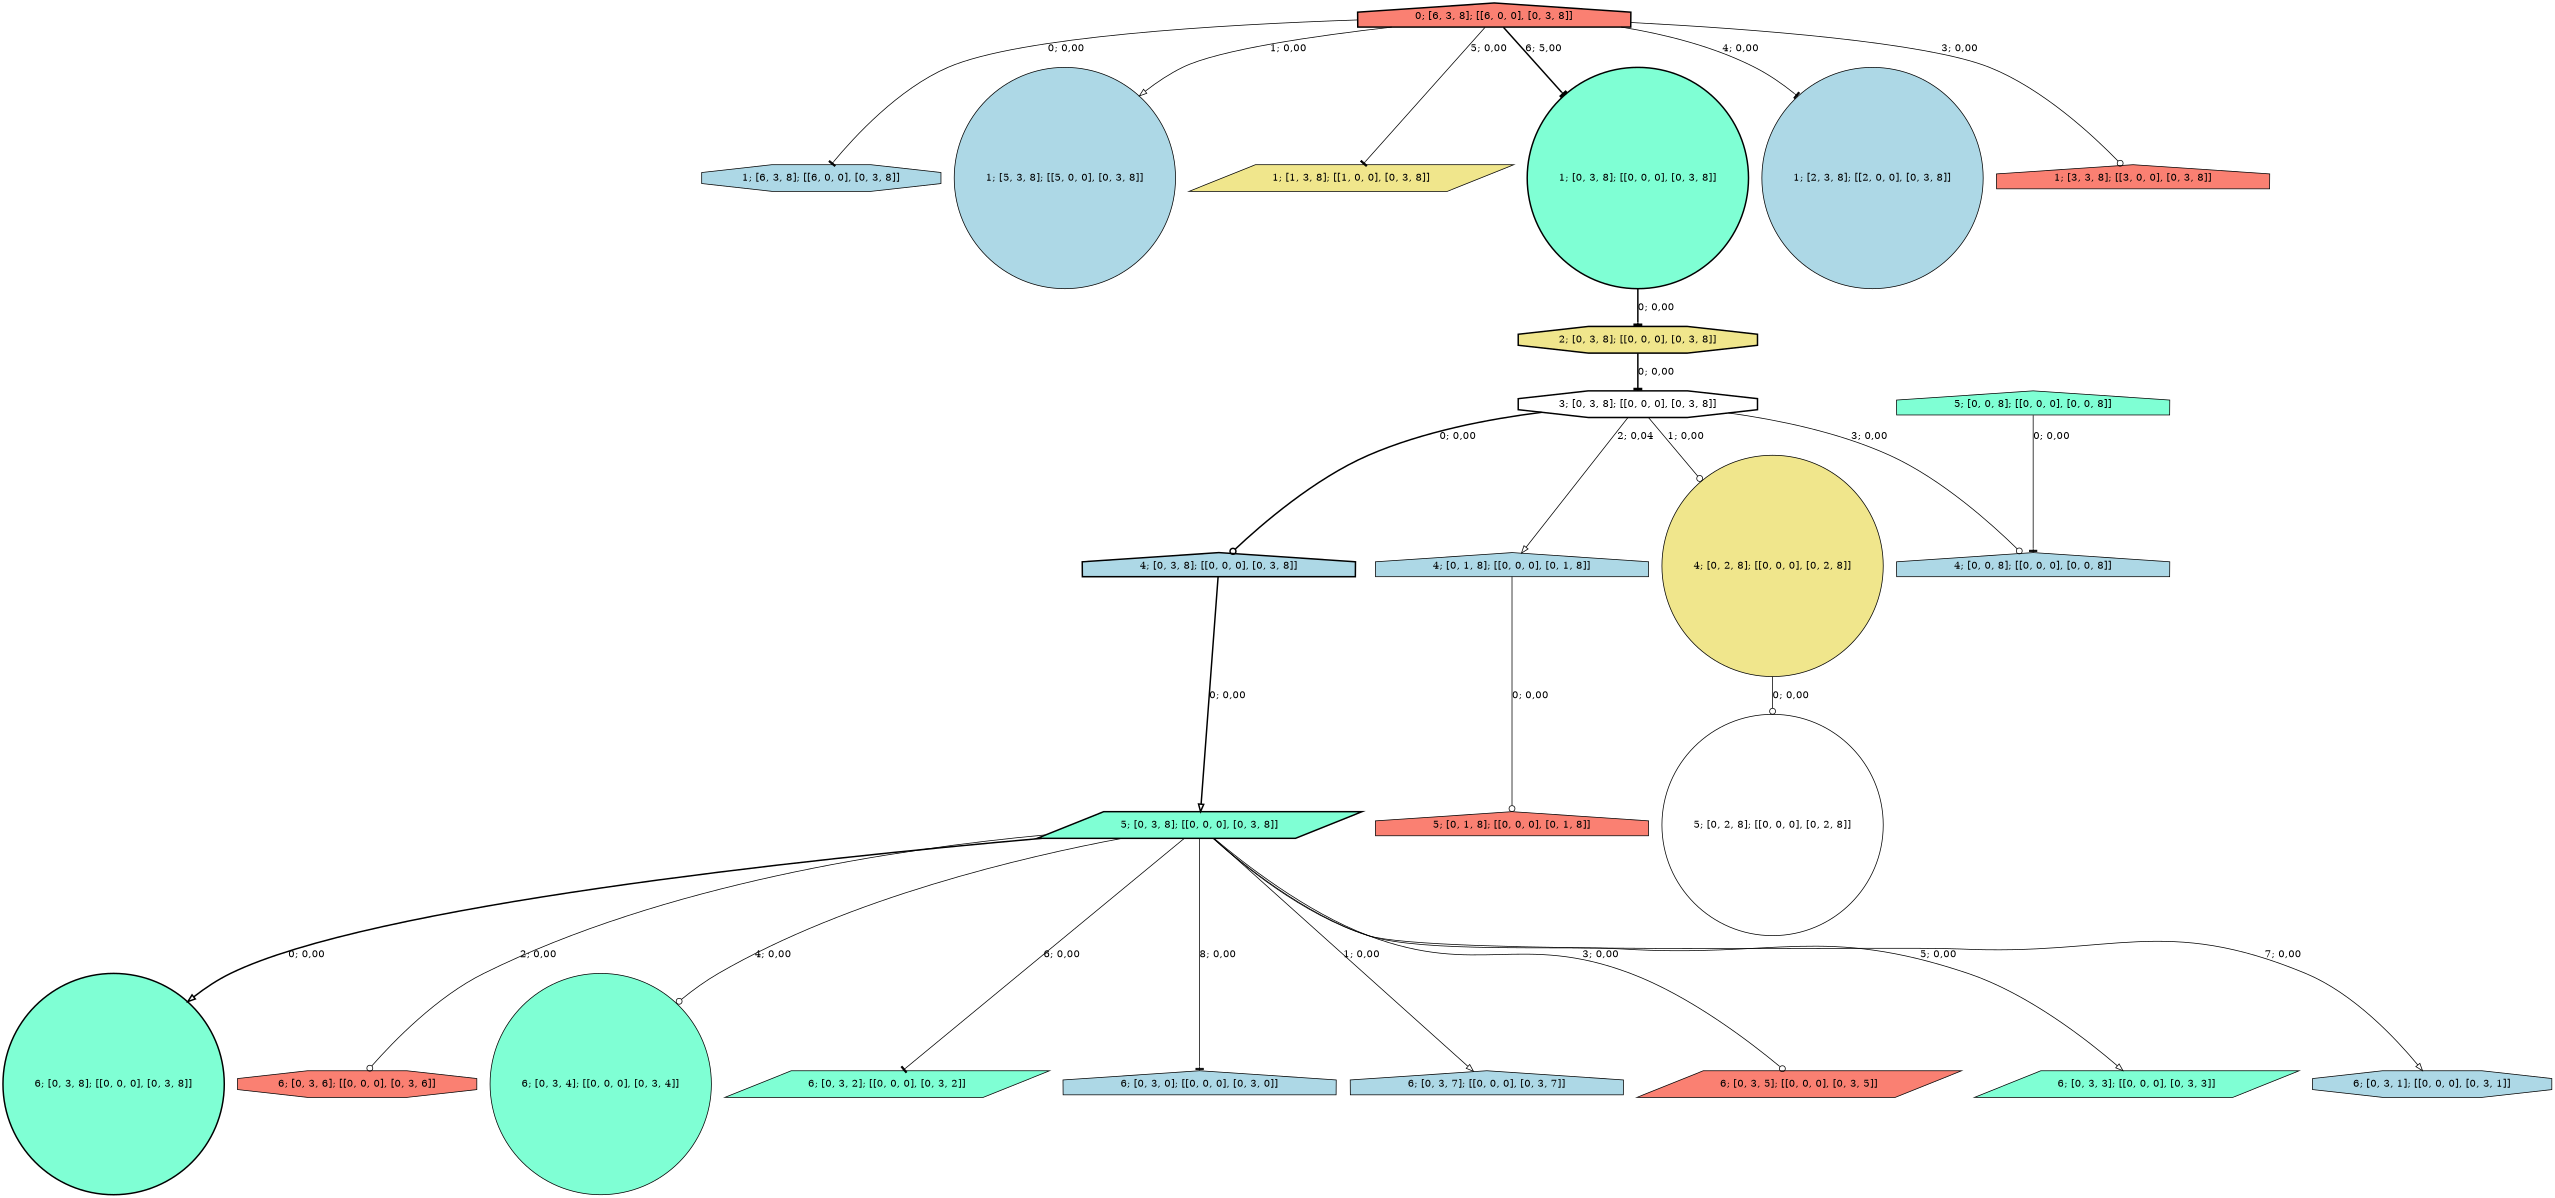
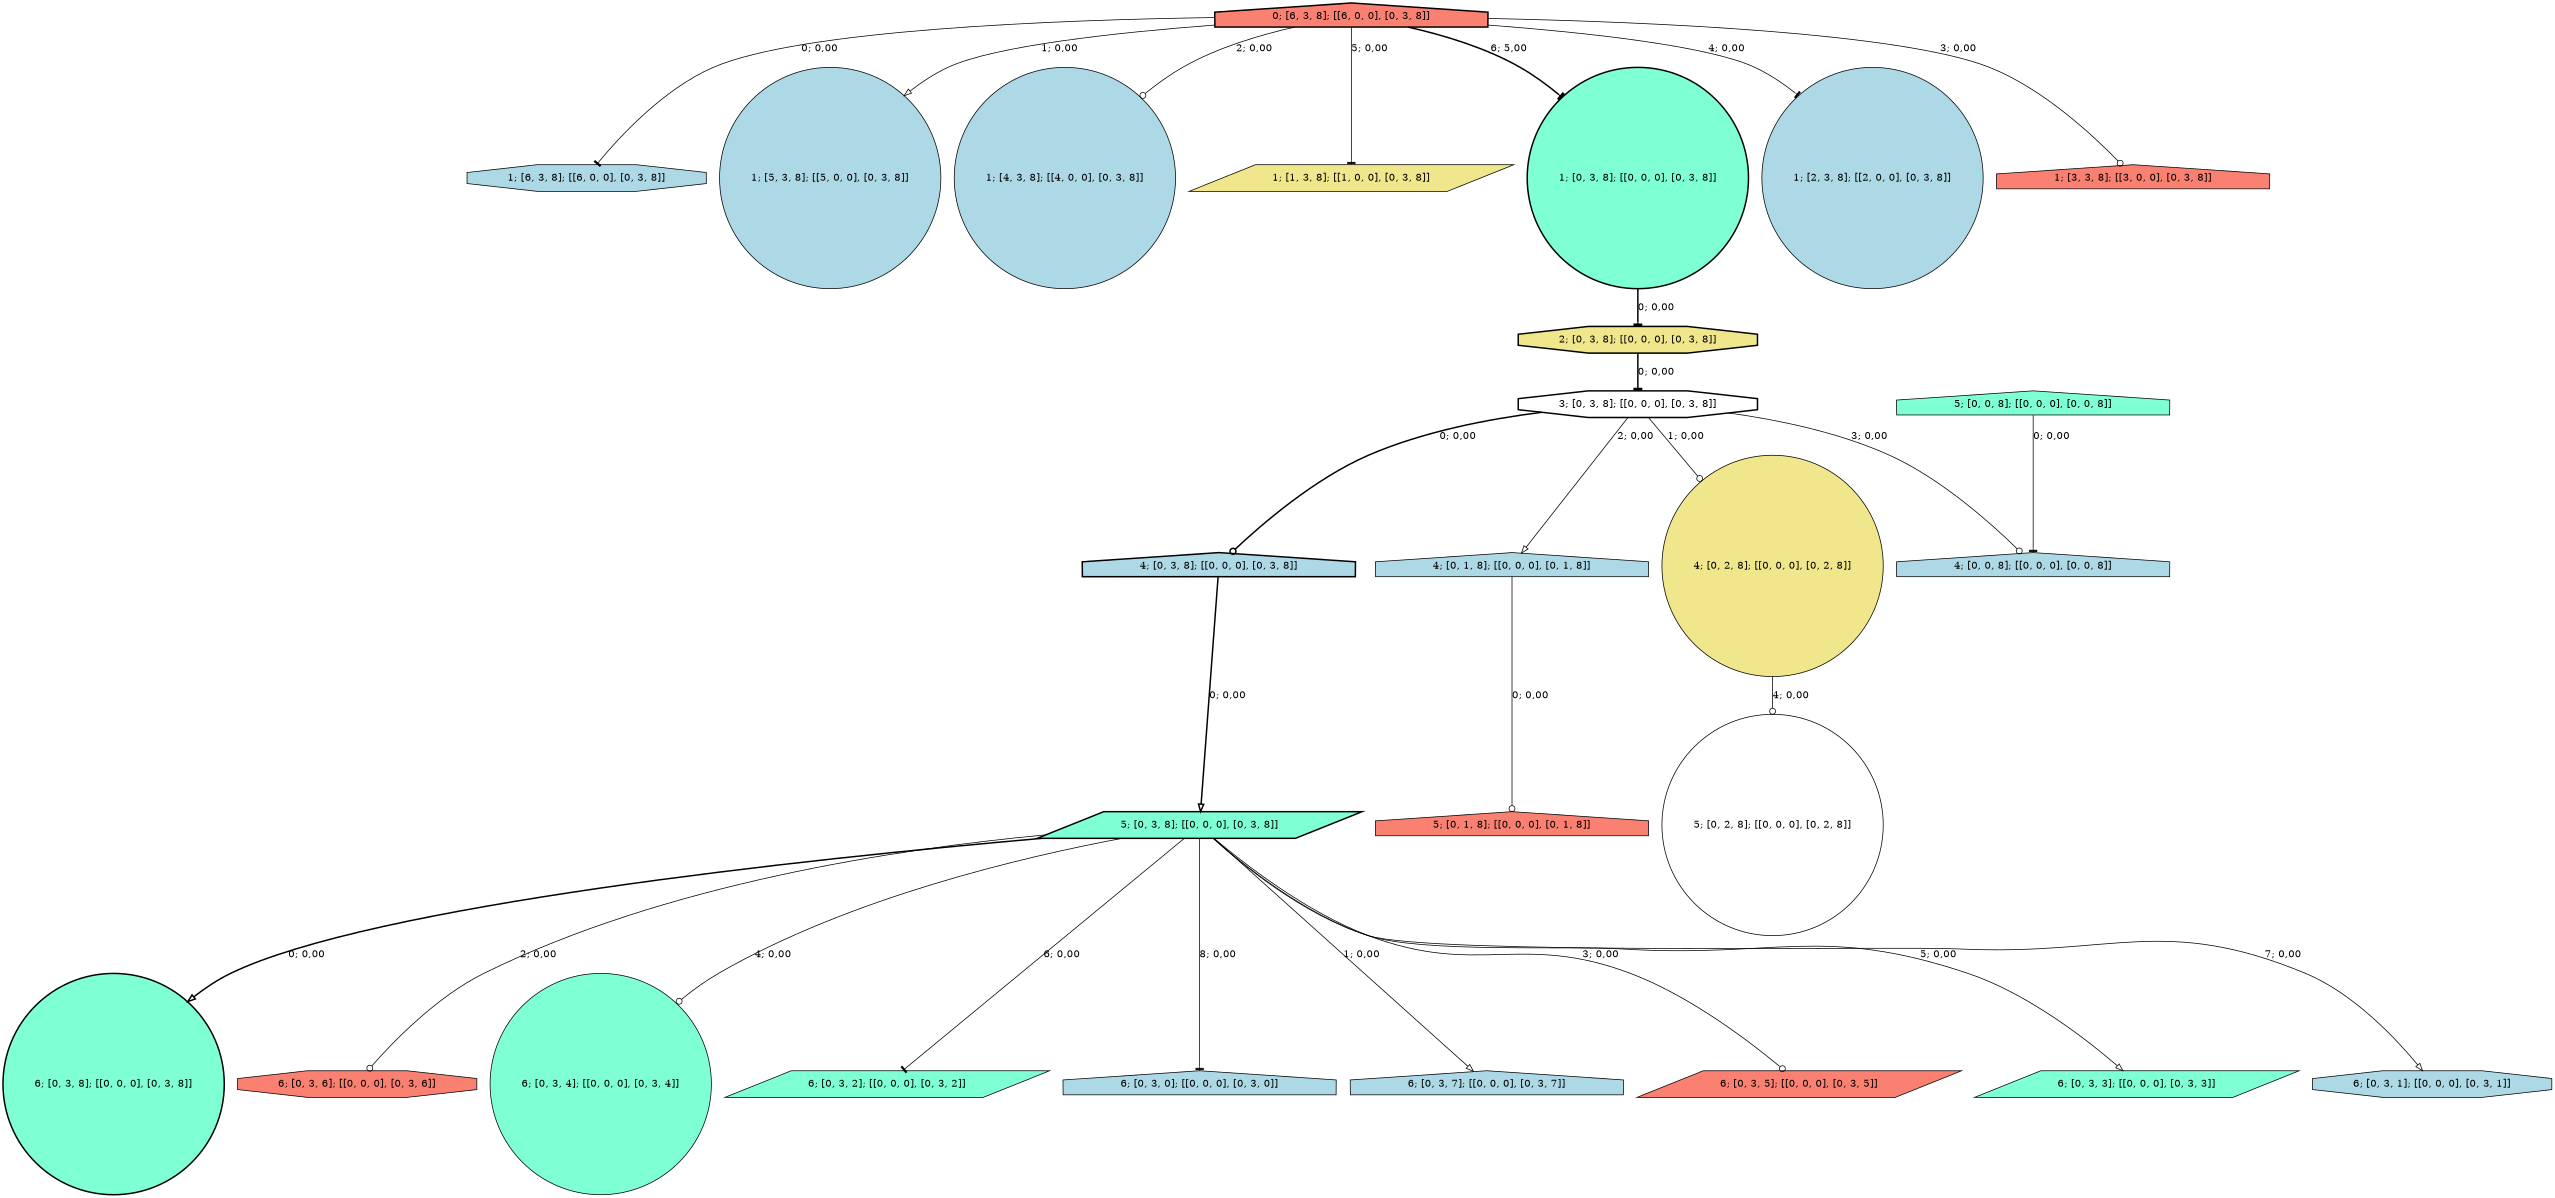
node "1; [4, 3, 8]; [[4, 0, 0], [0, 3, 8]]": added
edge "3; [0, 3, 8]; [[0, 0, 0], [0, 3, 8]]" -> "4; [0, 1, 8]; [[0, 0, 0], [0, 1, 8]]": label "2; 0,04" -> "2; 0,00"
edge "4; [0, 2, 8]; [[0, 0, 0], [0, 2, 8]]" -> "5; [0, 2, 8]; [[0, 0, 0], [0, 2, 8]]": label "0; 0,00" -> "4; 0,00"
